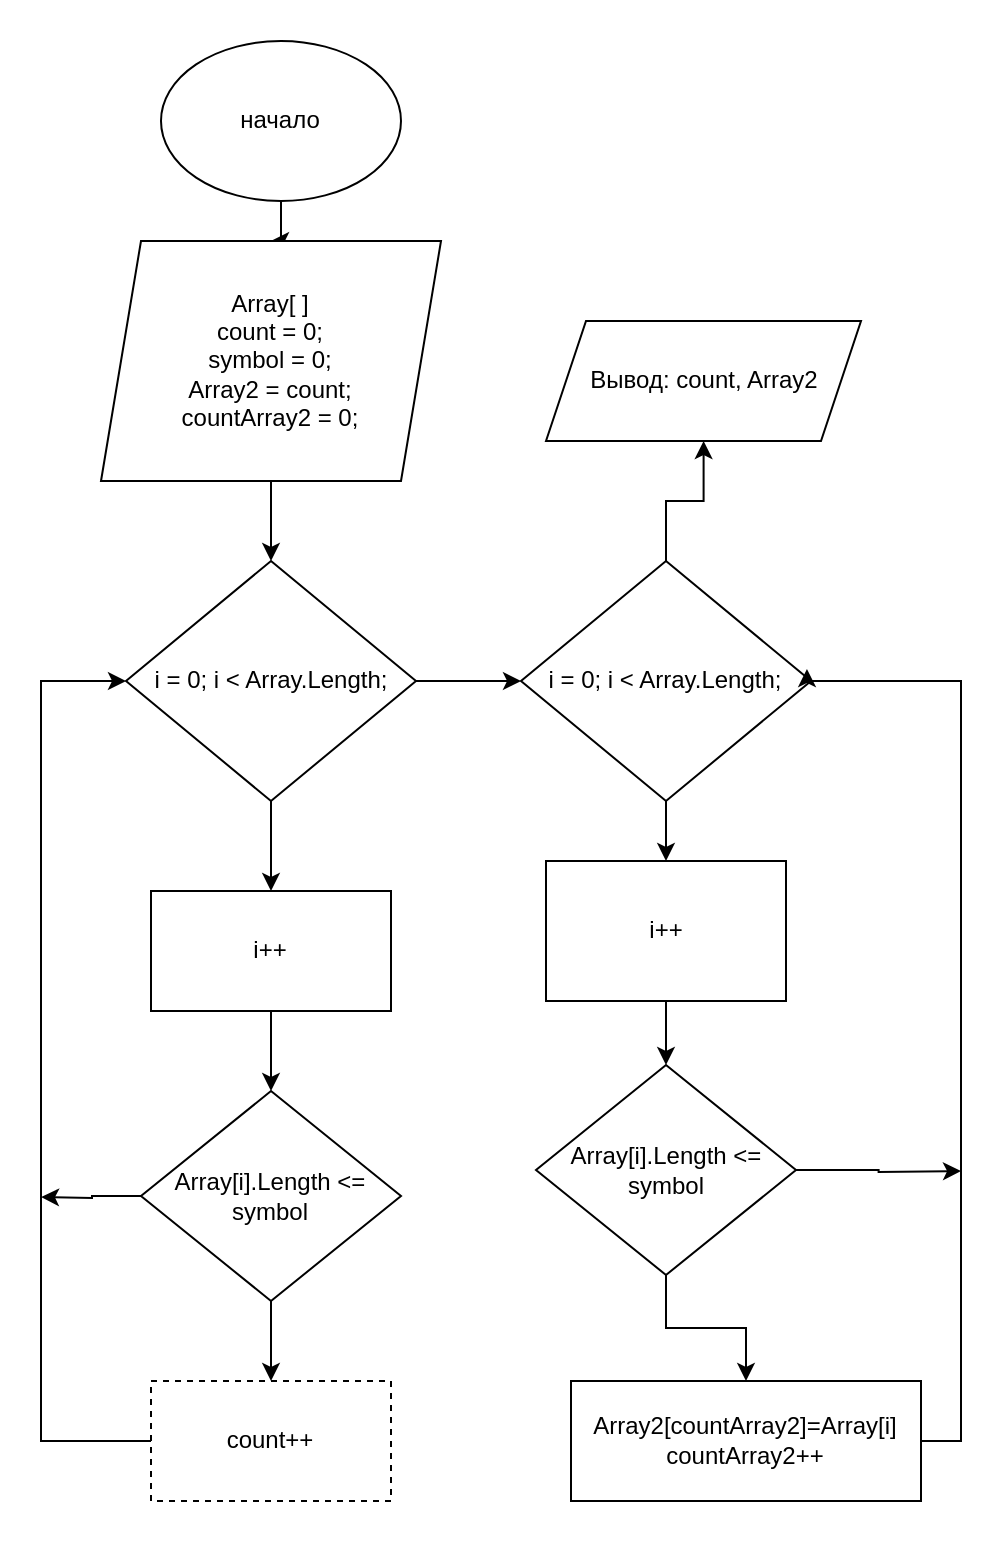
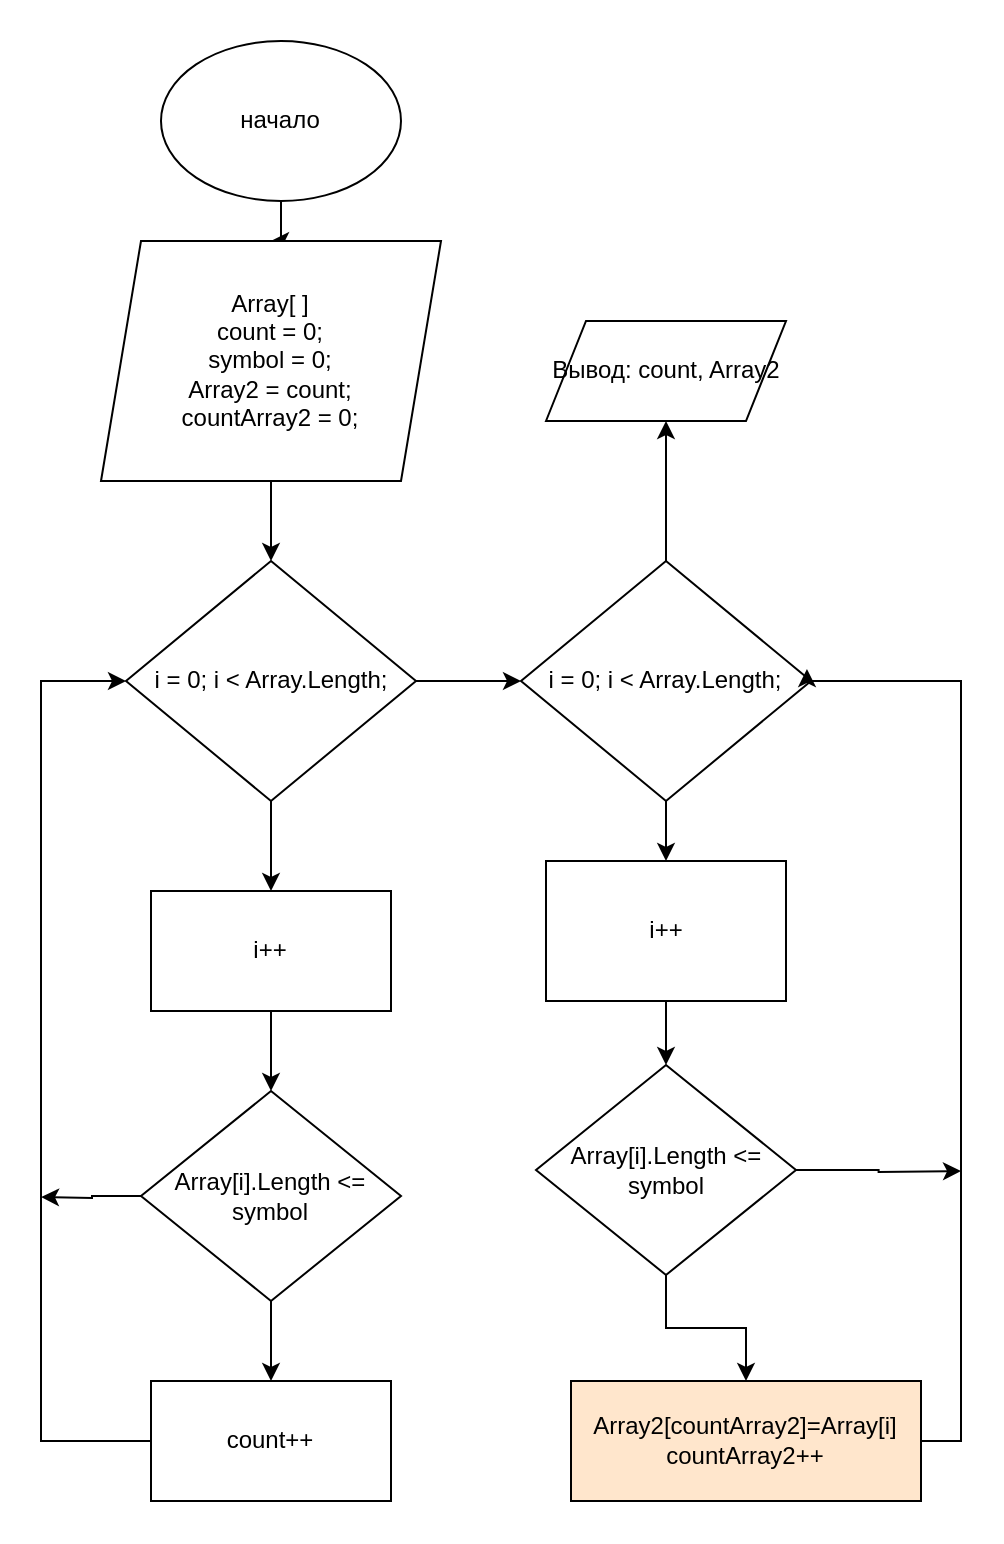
node "Вывод: count, Array2": size 315x120 -> 240x100
node "count++": style dashed -> solid
node "Array2[countArray2]=Array[i] countArray2++": fillcolor #ffffff -> #ffe6cc
